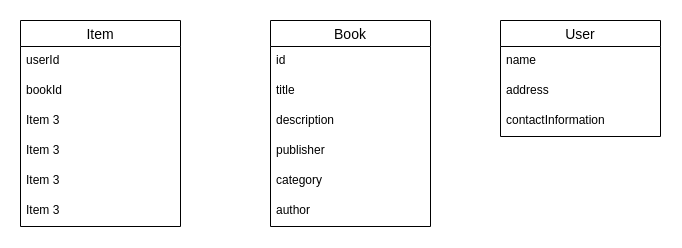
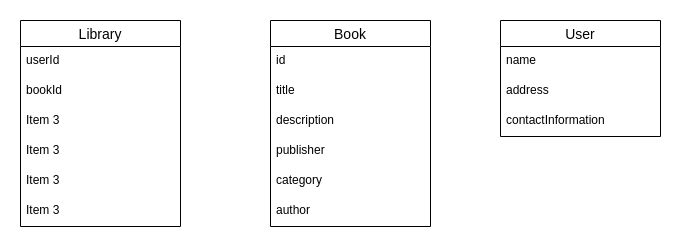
node "Item": label "Item" -> "Library"
